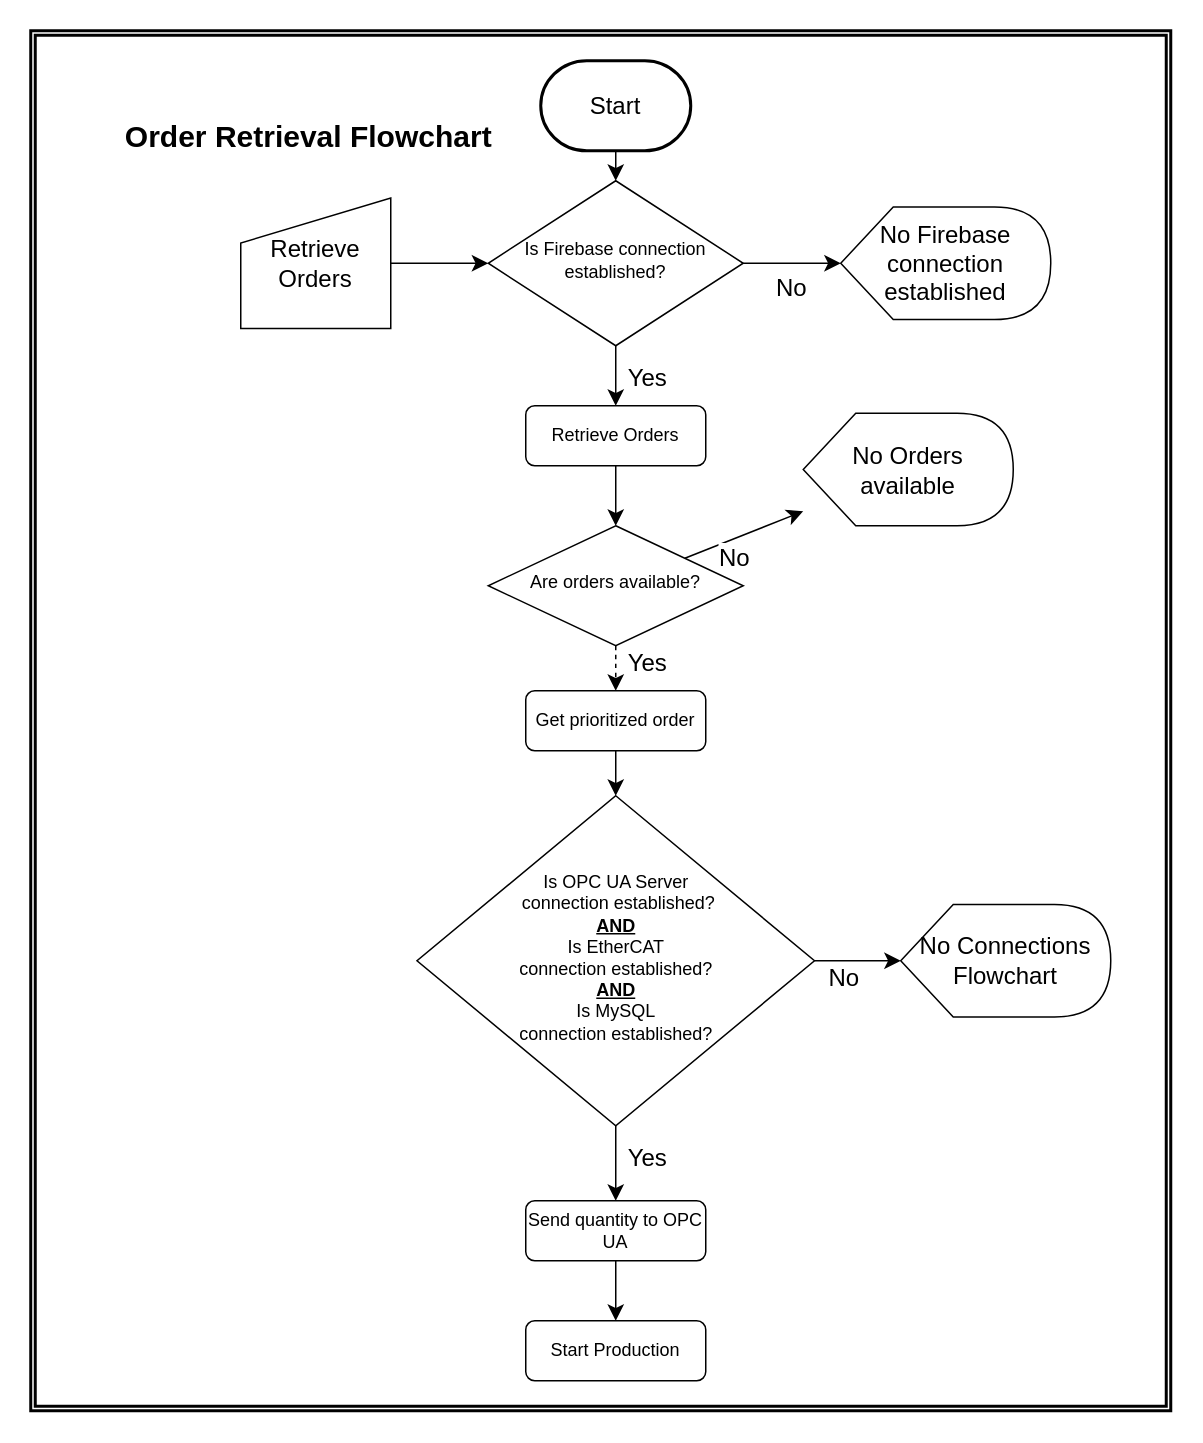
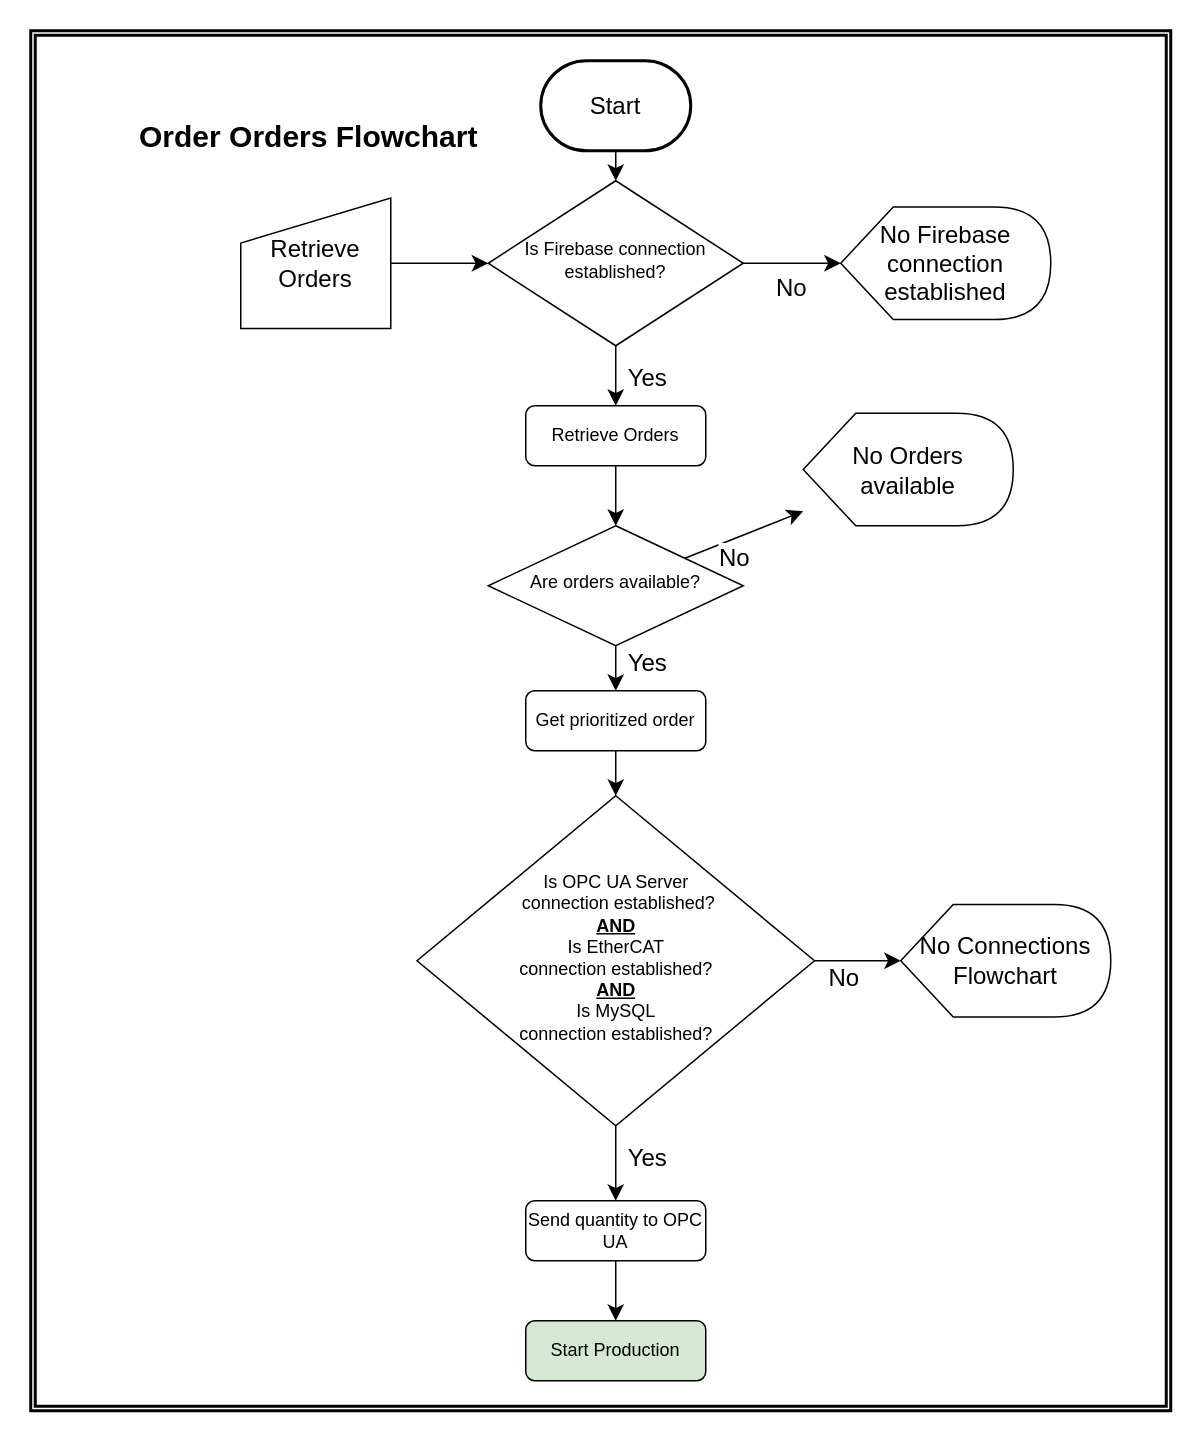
node "Order Retrieval Flowchart": label "Order Retrieval Flowchart" -> "Order Orders Flowchart"
edge "Are orders available?" -> "Get prioritized order": style dashed -> solid
node "Start Production": fillcolor #ffffff -> #d5e8d4
